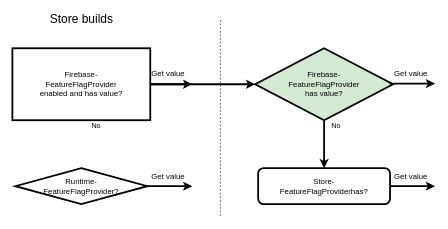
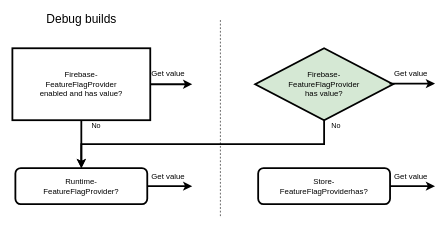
node "Store builds": label "Store builds" -> "Debug builds"
edge "Firebase-FeatureFlagProviderenabled and has value?" -> "Firebase-FeatureFlagProviderhas value?": now "Firebase-FeatureFlagProviderenabled and has value?" -> "Runtime-FeatureFlagProvider?"
edge "Firebase-FeatureFlagProviderhas value?" -> "Store-FeatureFlagProviderhas?": now "Firebase-FeatureFlagProviderhas value?" -> "Runtime-FeatureFlagProvider?"
node "Runtime-FeatureFlagProvider?": shape diamond -> rounded rectangle
